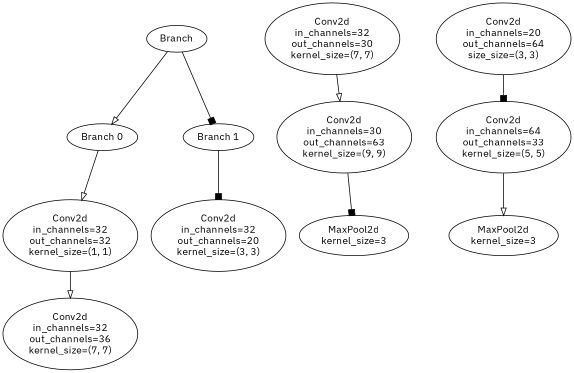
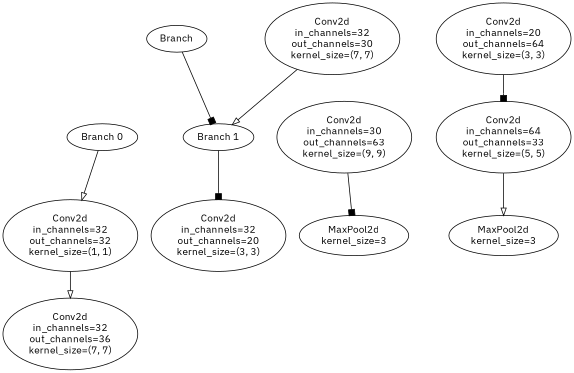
node "Conv2d in_channels=20 out_channels=64 size_size=(3, 3)": label "Conv2d in_channels=20 out_channels=64 size_size=(3, 3)" -> "Conv2d in_channels=20 out_channels=64 kernel_size=(3, 3)"
edge "Conv2d in_channels=32 out_channels=30 kernel_size=(7, 7)" -> "Conv2d in_channels=30 out_channels=63 kernel_size=(9, 9)": now "Conv2d in_channels=32 out_channels=30 kernel_size=(7, 7)" -> "Branch 1"
edge "Branch" -> "Branch 0": removed
